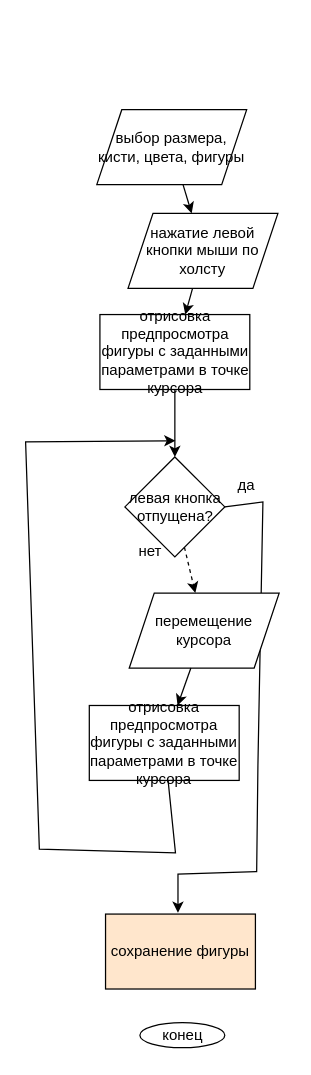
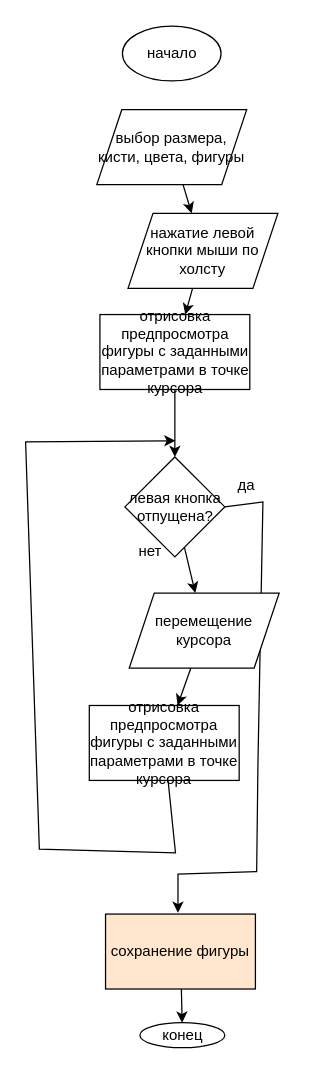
node "начало": added
edge "левая кнопка отпущена?" -> "перемещение курсора": style dashed -> solid
edge "сохранение фигуры" -> "конец": added
